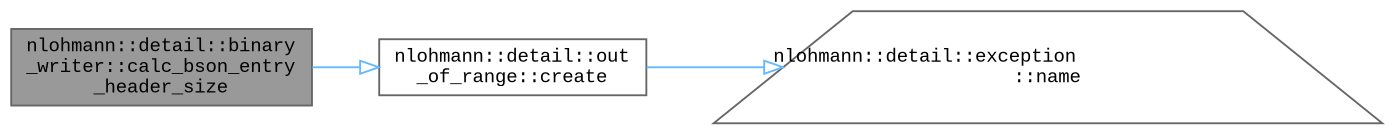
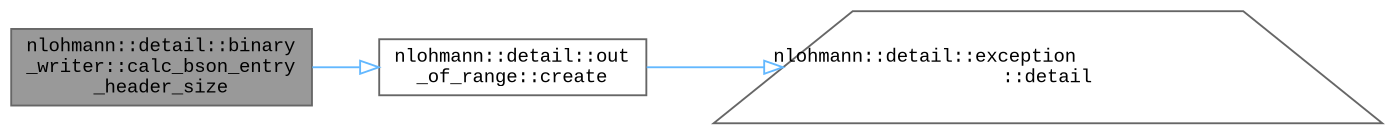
node "nlohmann::detail::exception ::name": label "nlohmann::detail::exception ::name" -> "nlohmann::detail::exception ::detail"
